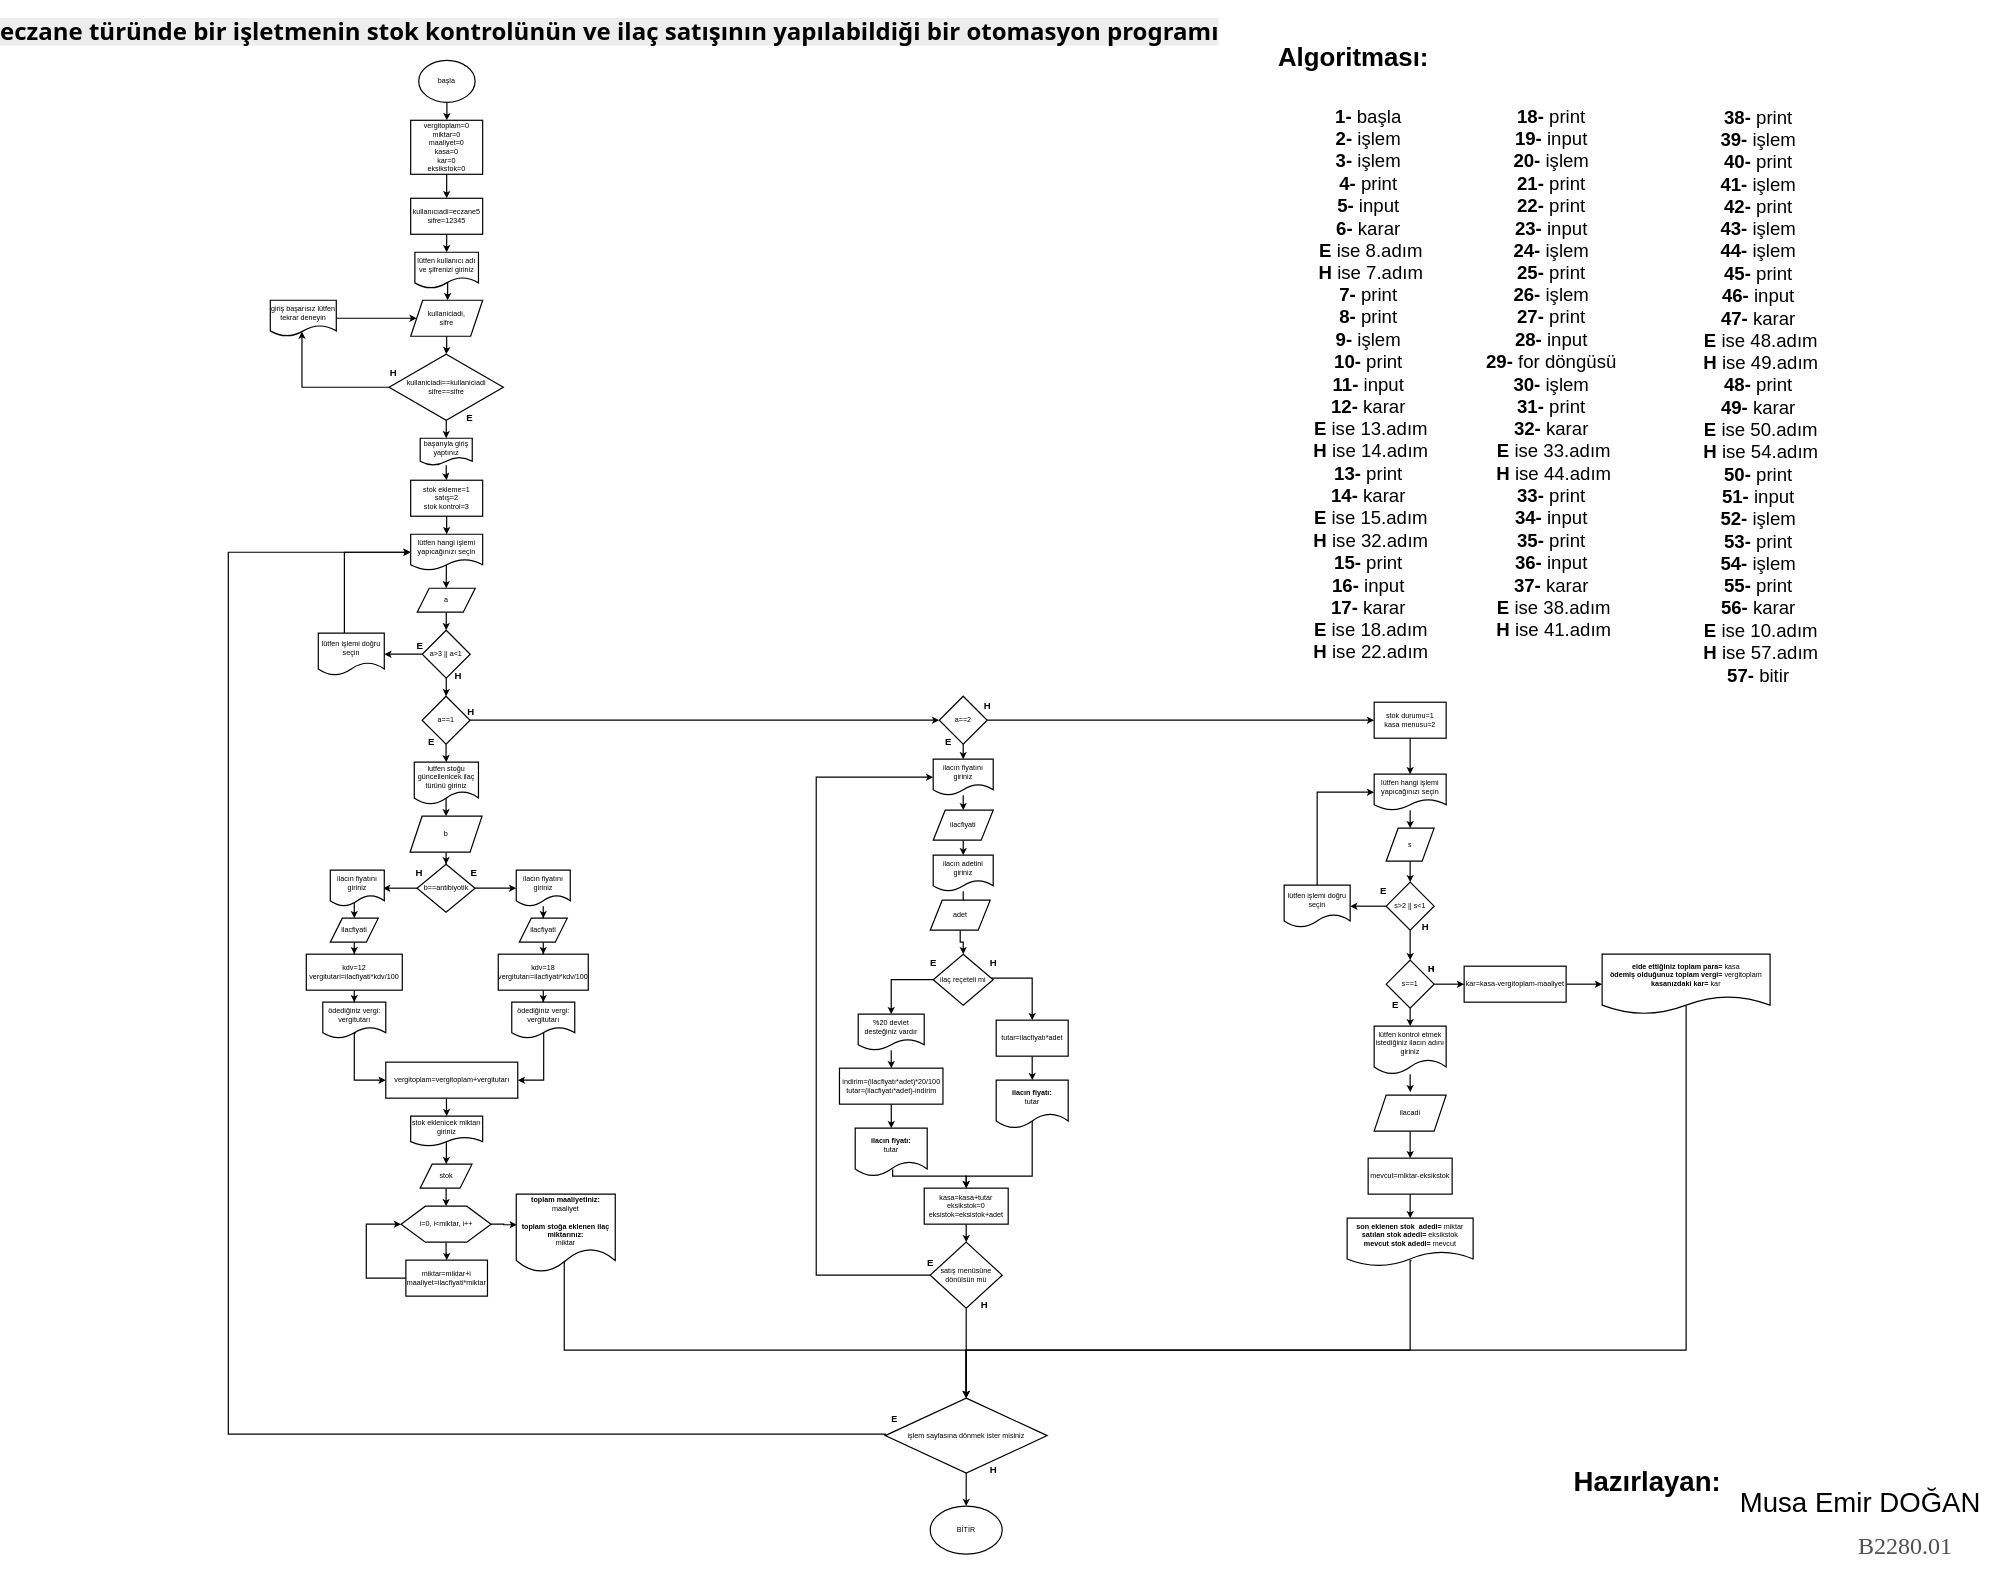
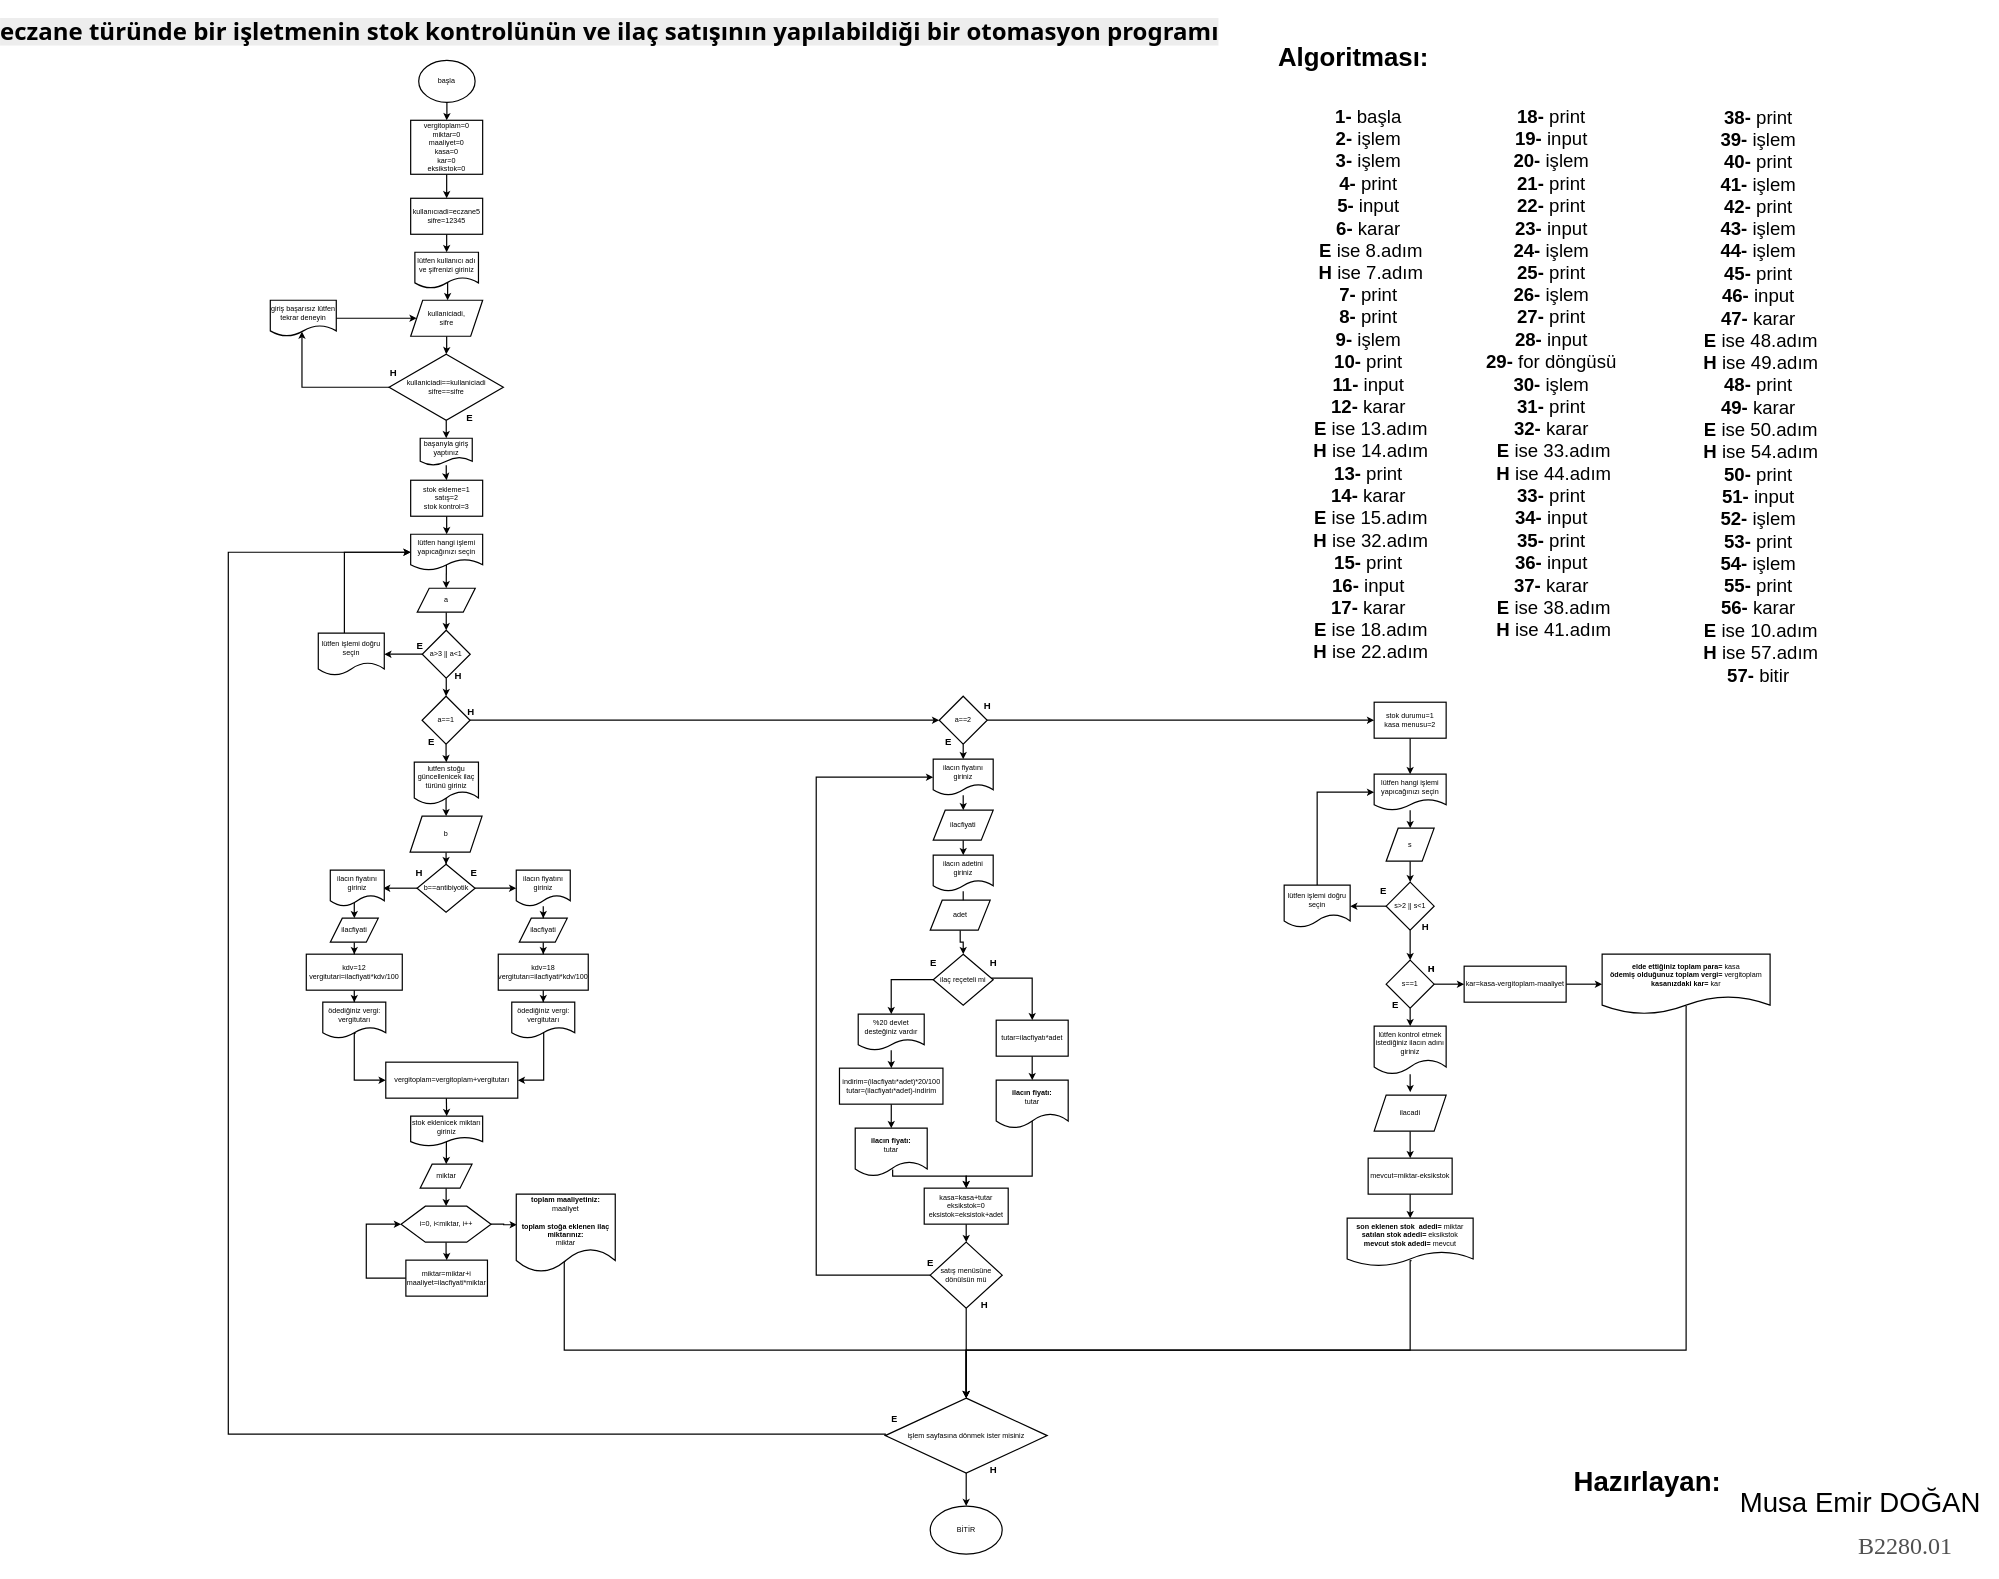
node "stok": label "stok" -> "miktar"
